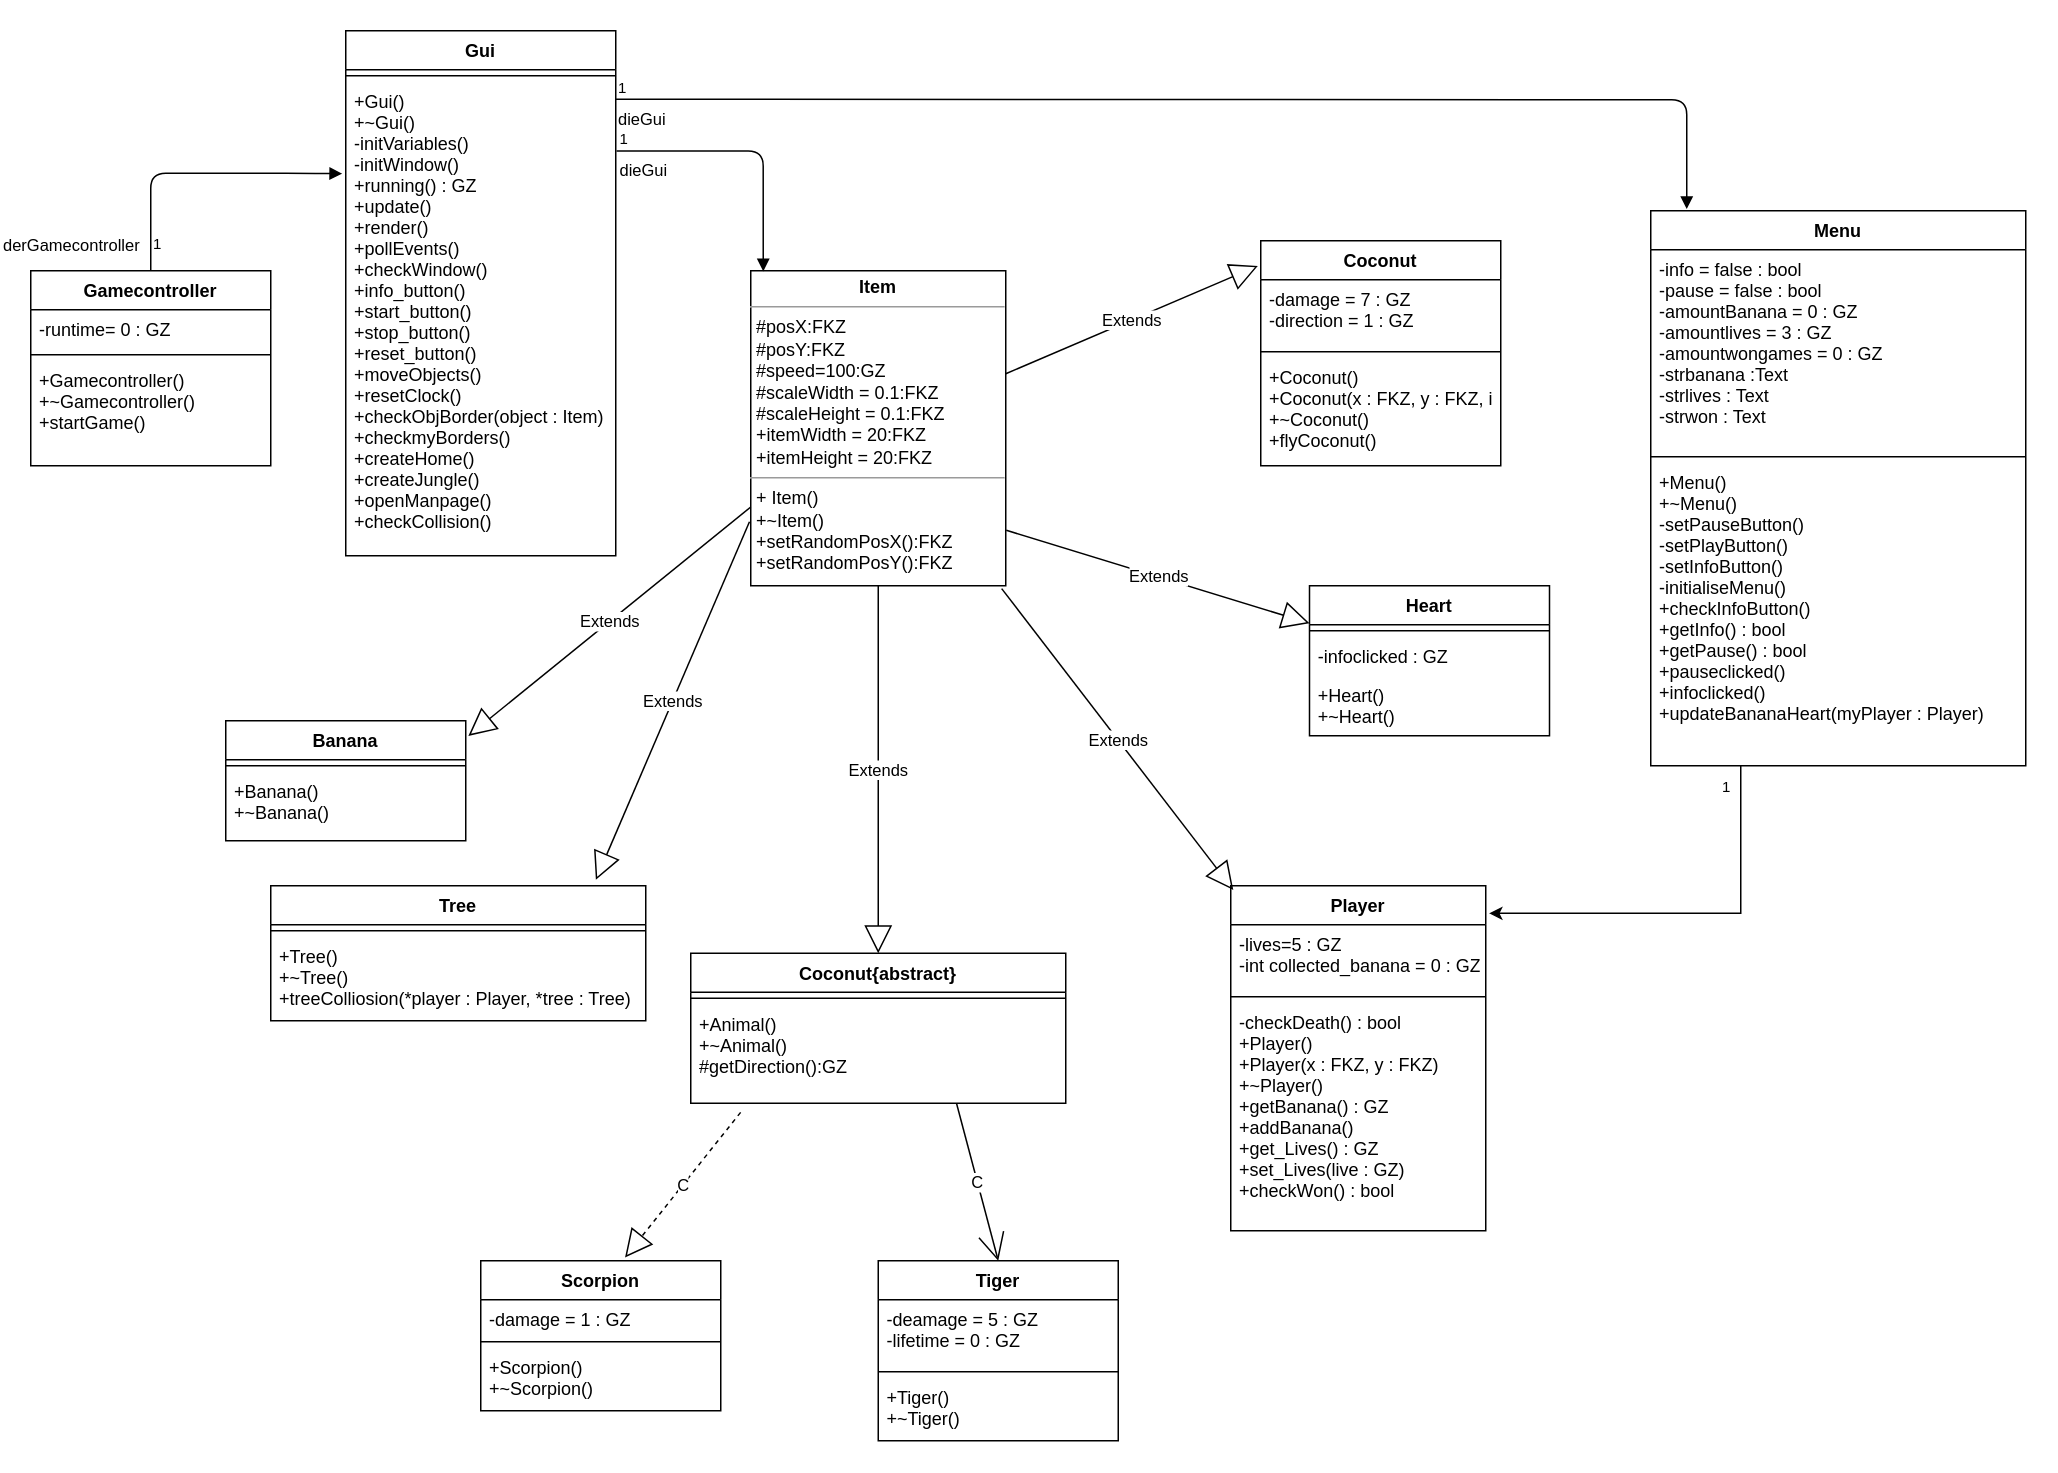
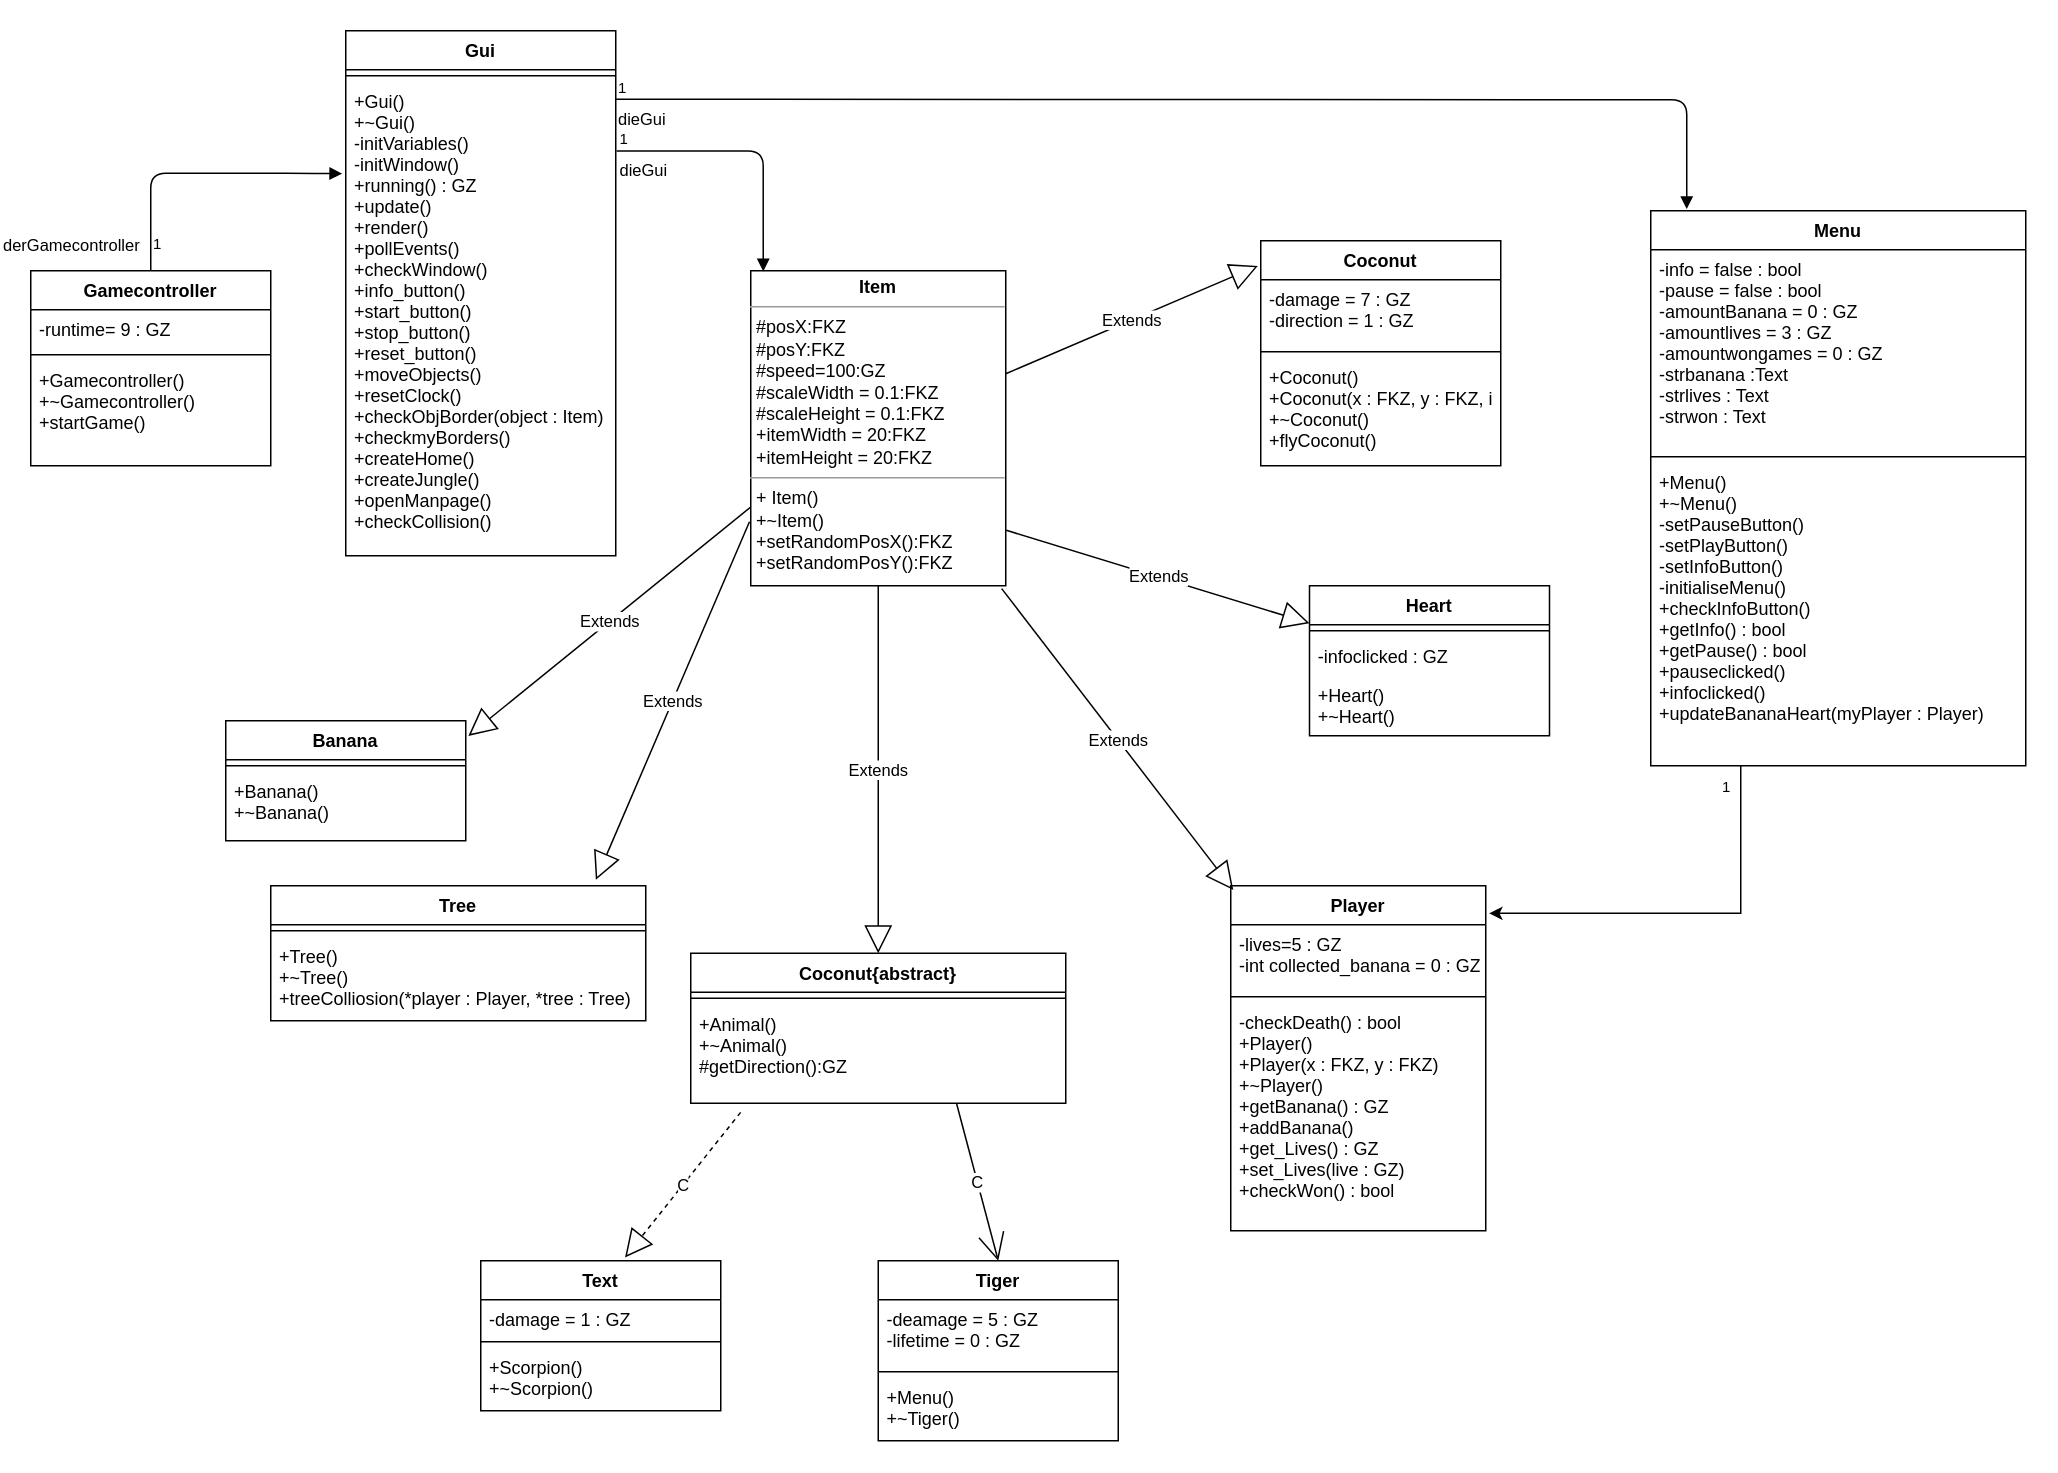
node "-runtime= 0 : GZ": label "-runtime= 0 : GZ" -> "-runtime= 9 : GZ"
node "Scorpion": label "Scorpion" -> "Text"
node "+Tiger() +~Tiger()": label "+Tiger() +~Tiger()" -> "+Menu() +~Tiger()"
